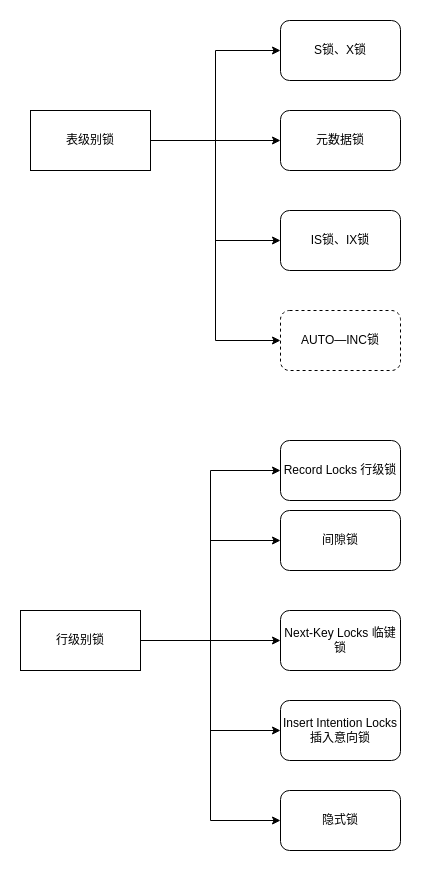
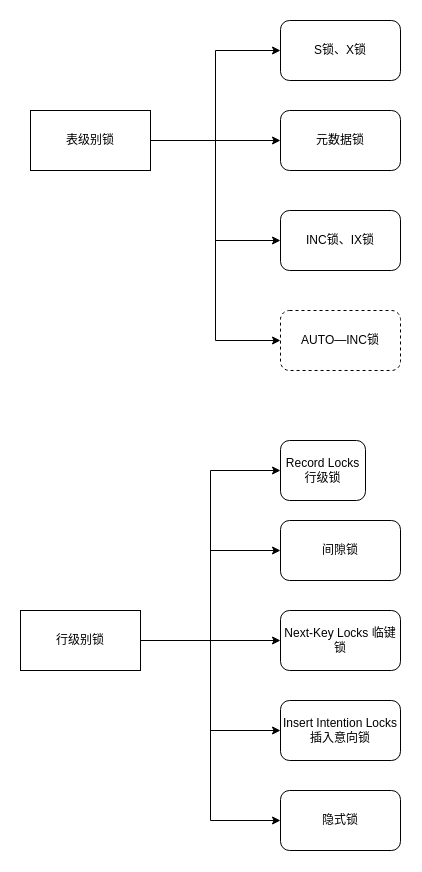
node "IS锁、IX锁": label "IS锁、IX锁" -> "INC锁、IX锁"
node "Record Locks 行级锁": size 120x60 -> 85x60
node "间隙锁": moved (341, 541) -> (341, 551)
